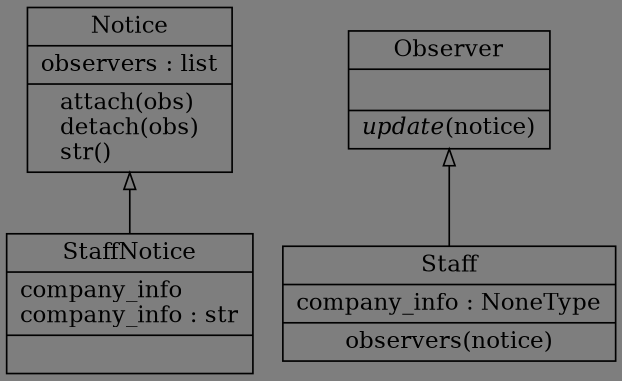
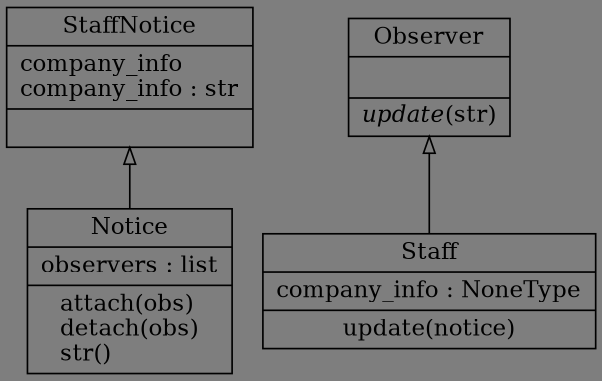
node "Observer": text "(notice)" -> "(str)"
edge "StaffNotice" -> "Notice": reversed
node "Staff": text "observers(notice)" -> "update(notice)"
